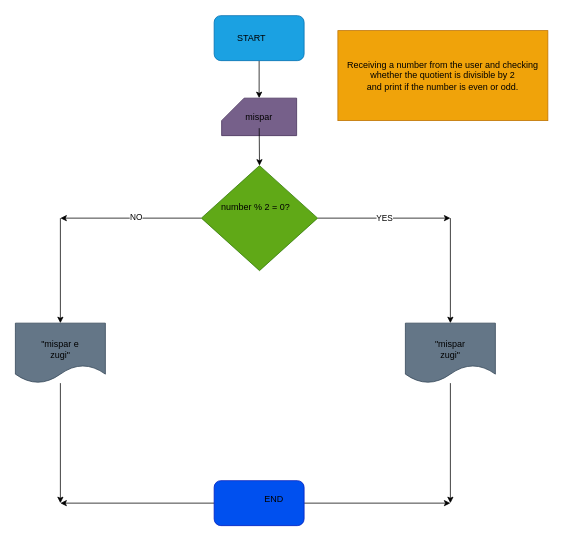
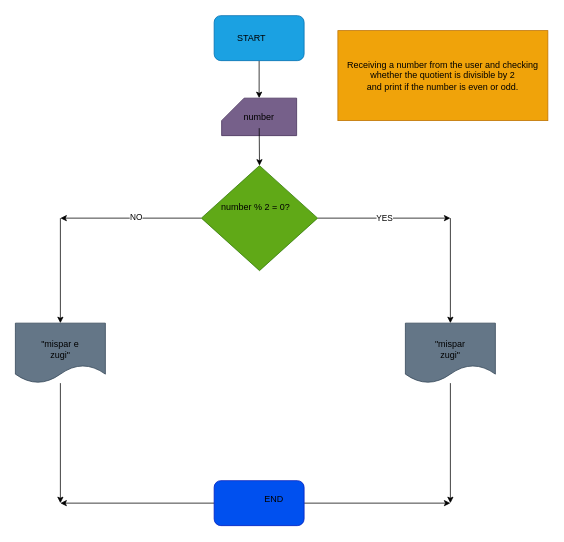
node "mispar": label "mispar" -> "number"
